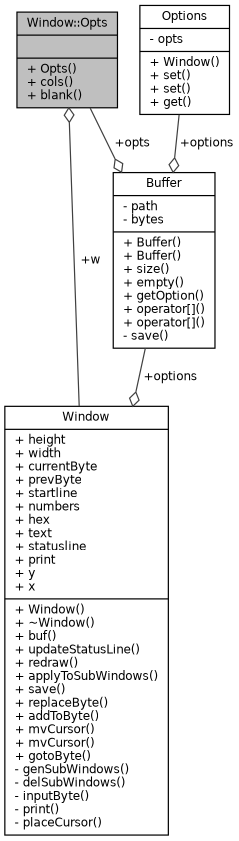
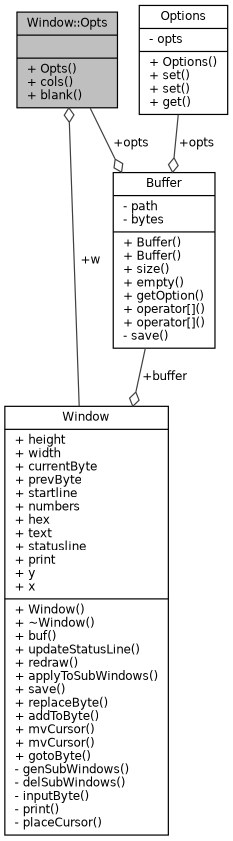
node "Options": text "+ Window()" -> "+ Options()"
edge "Options" -> "Buffer": label " +options" -> " +opts"
edge "Buffer" -> "Window": label " +options" -> " +buffer"
